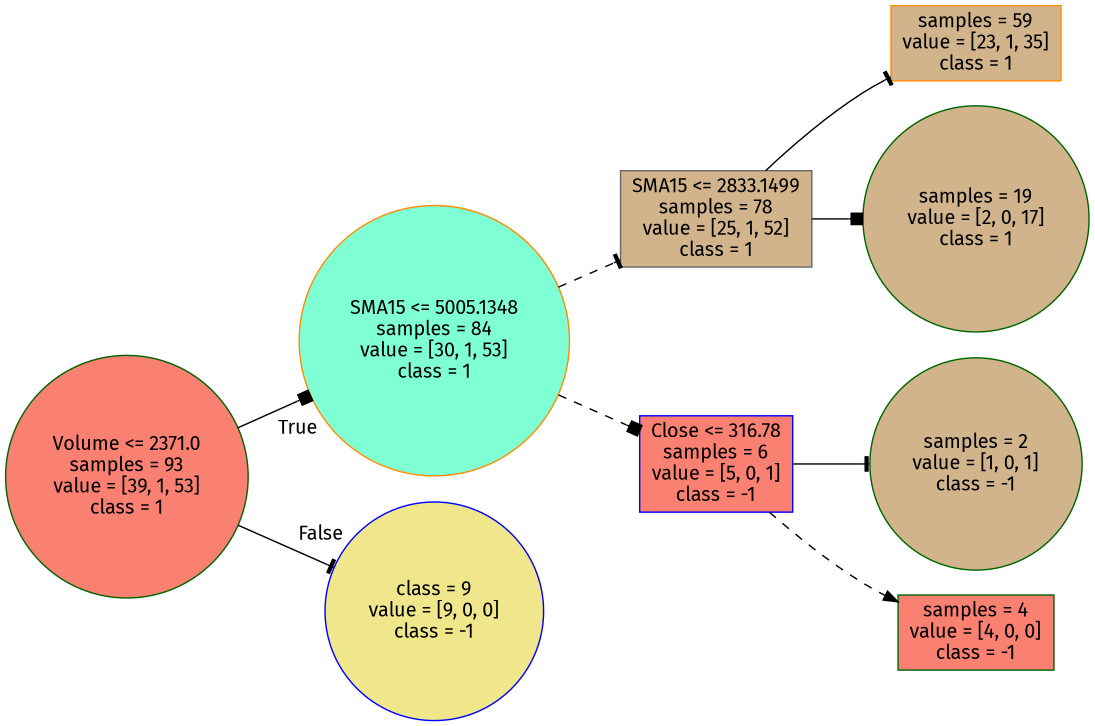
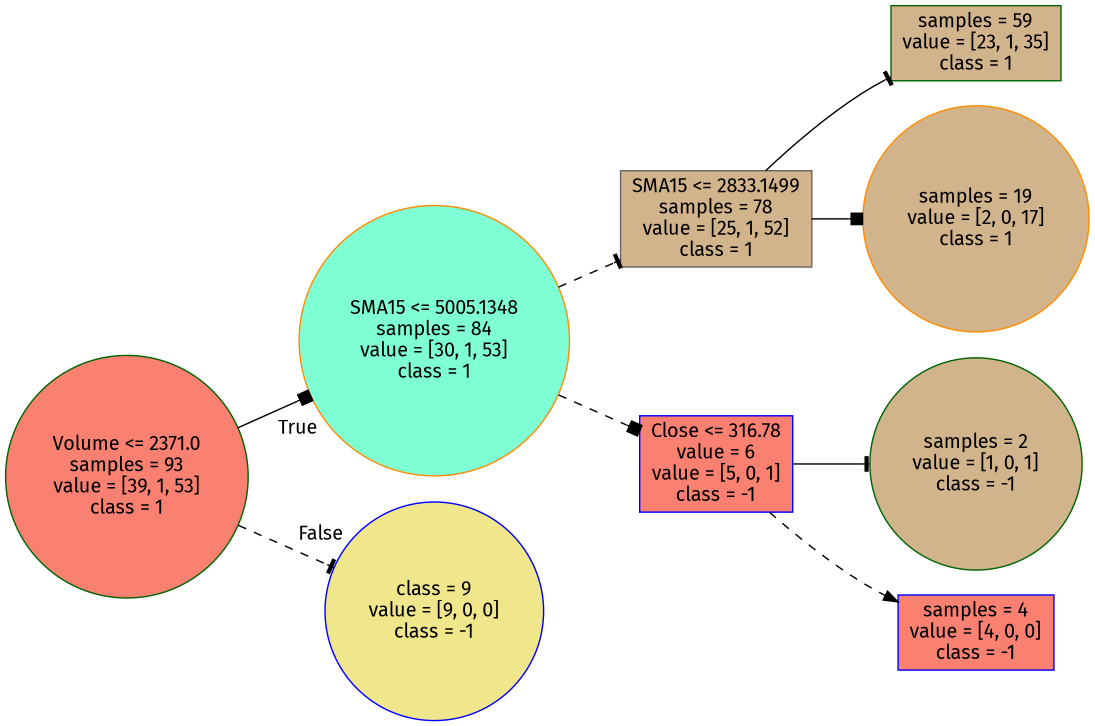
node "samples = 59 value = [23, 1, 35] class = 1": color darkorange -> darkgreen
node "samples = 19 value = [2, 0, 17] class = 1": color darkgreen -> darkorange
node "Close <= 316.78 samples = 6 value = [5, 0, 1] class = -1": label "Close <= 316.78 samples = 6 value = [5, 0, 1] class = -1" -> "Close <= 316.78 value = 6 value = [5, 0, 1] class = -1"
edge "Volume <= 2371.0 samples = 93 value = [39, 1, 53] class = 1" -> "class = 9 value = [9, 0, 0] class = -1": style solid -> dashed
node "samples = 4 value = [4, 0, 0] class = -1": color darkgreen -> blue
